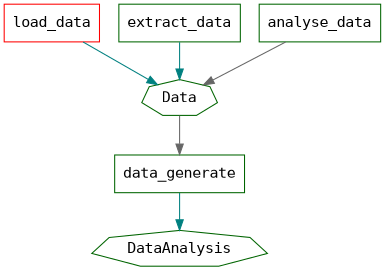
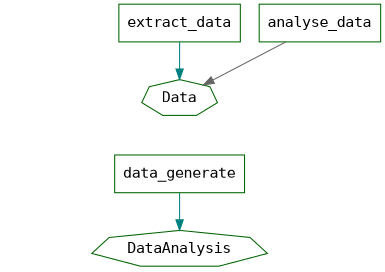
node "load_data": removed
edge "Data" -> "data_generate": removed
